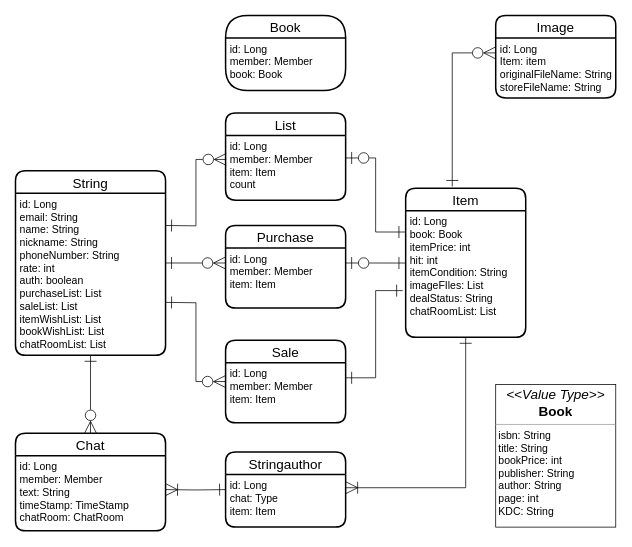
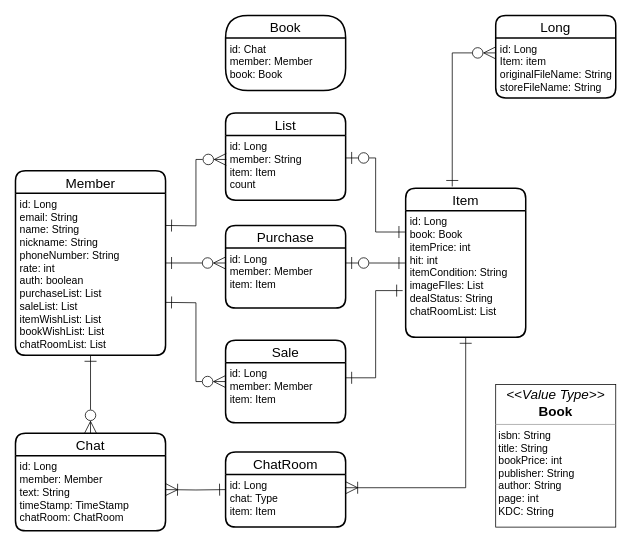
node "Image": label "Image" -> "Long"
node "id: Long member: Member book: Book": label "id: Long member: Member book: Book" -> "id: Chat member: Member book: Book"
node "id: Long member: Member item: Item count": label "id: Long member: Member item: Item count" -> "id: Long member: String item: Item count"
node "String": label "String" -> "Member"
node "Stringauthor": label "Stringauthor" -> "ChatRoom"
